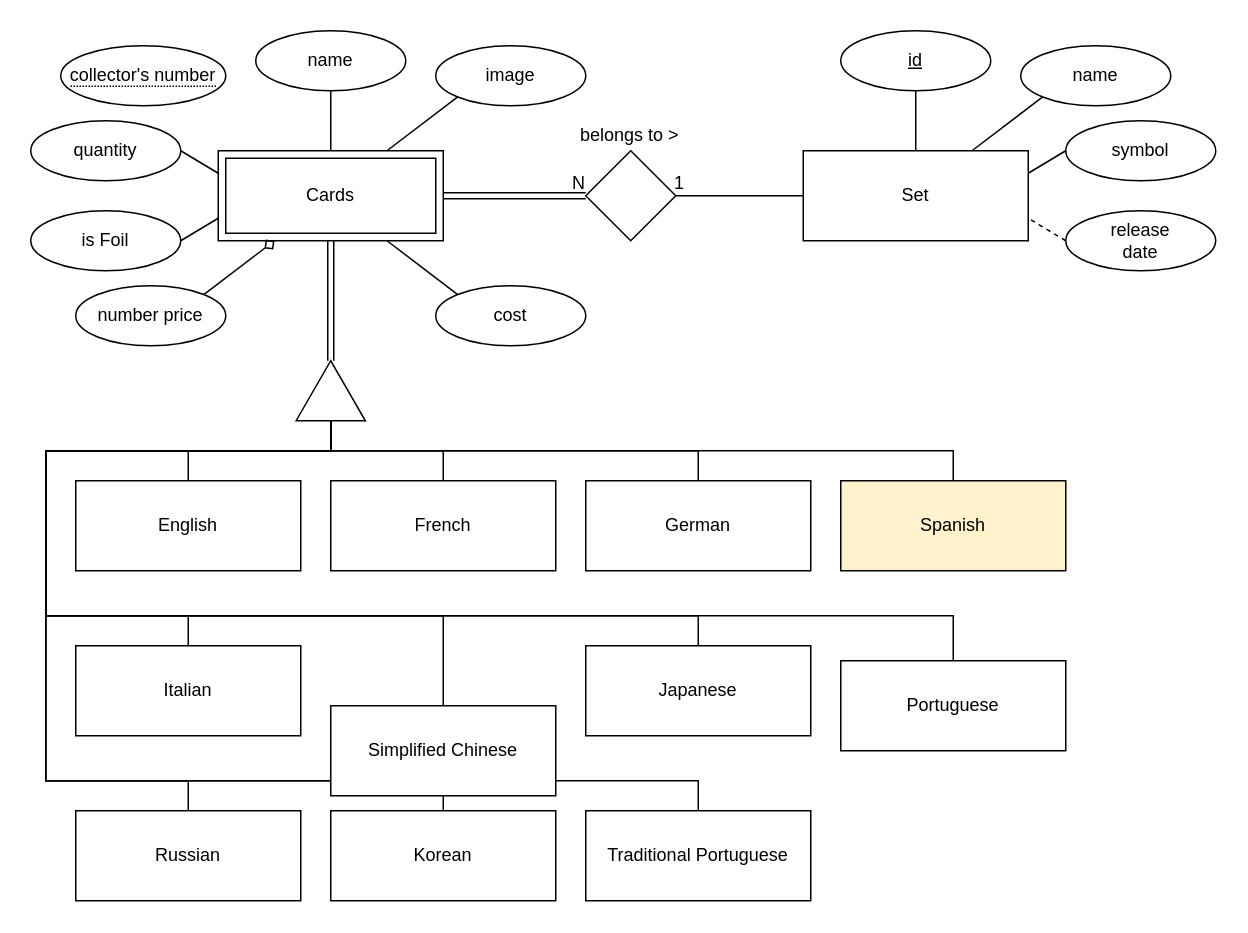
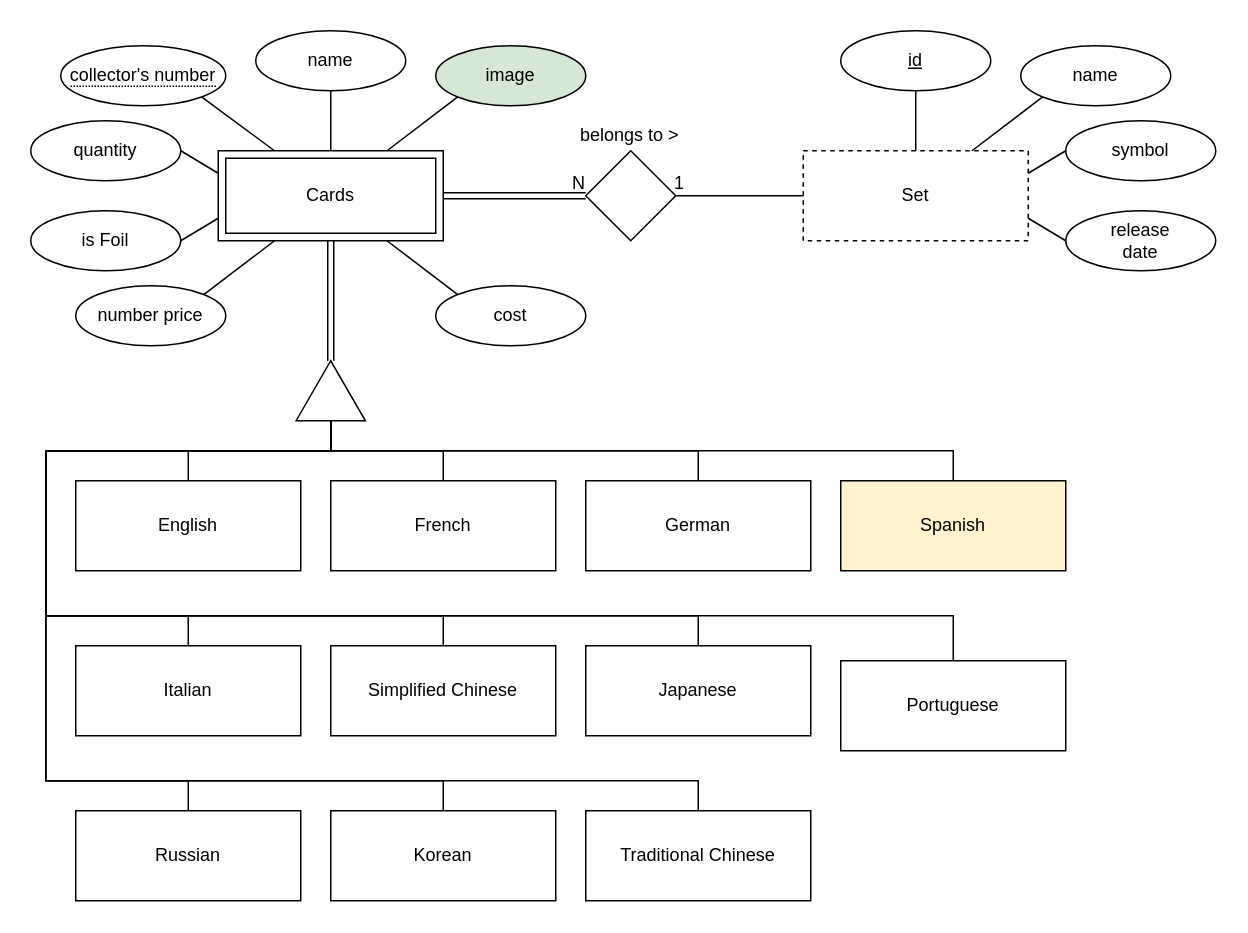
node "image": fillcolor #ffffff -> #d5e8d4
edge "collector's number" -- "Cards": added
node "Set": style solid -> dashed
edge "Set" -- "release date": style dashed -> solid
edge "number price" -> "Cards": arrowhead diamond -> none
node "Simplified Chinese": moved (443, 751) -> (443, 691)
node "Traditional Portuguese": label "Traditional Portuguese" -> "Traditional Chinese"
